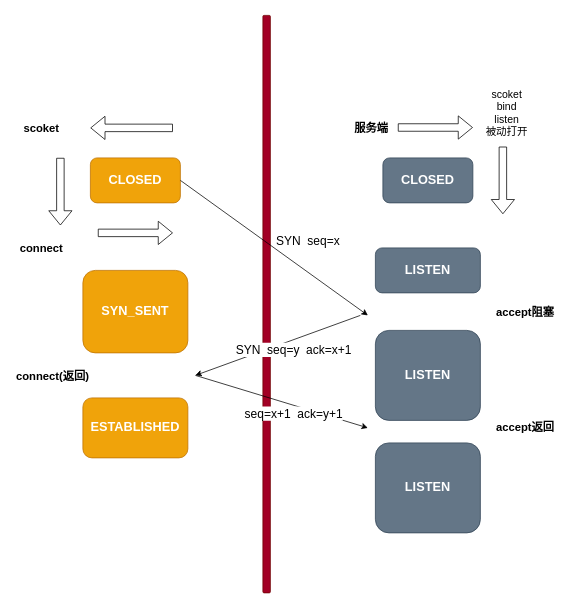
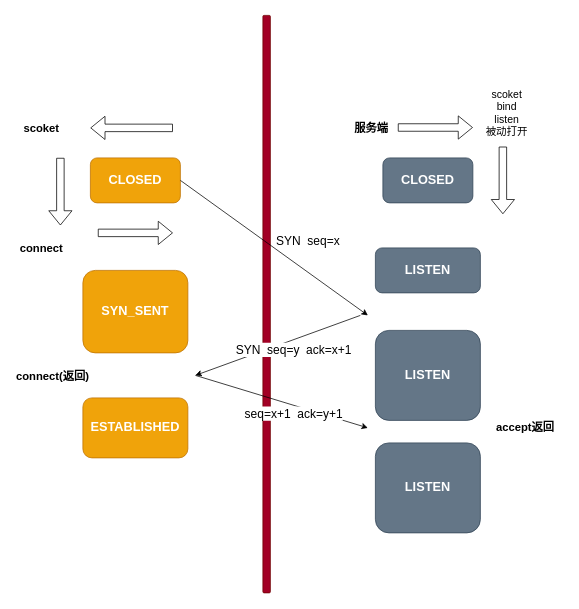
node "accept阻塞": removed
